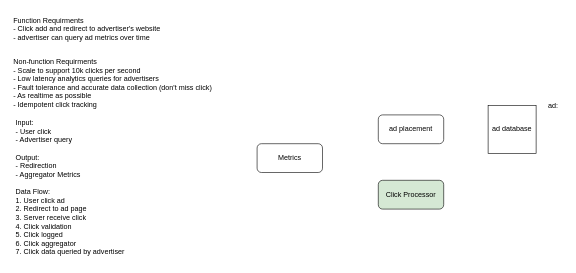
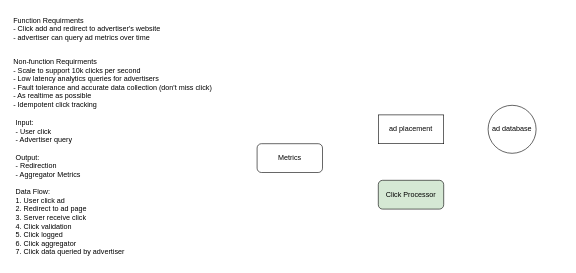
node "ad:": removed
node "ad placement": shape rounded rectangle -> rectangle
node "ad database": shape rectangle -> ellipse
